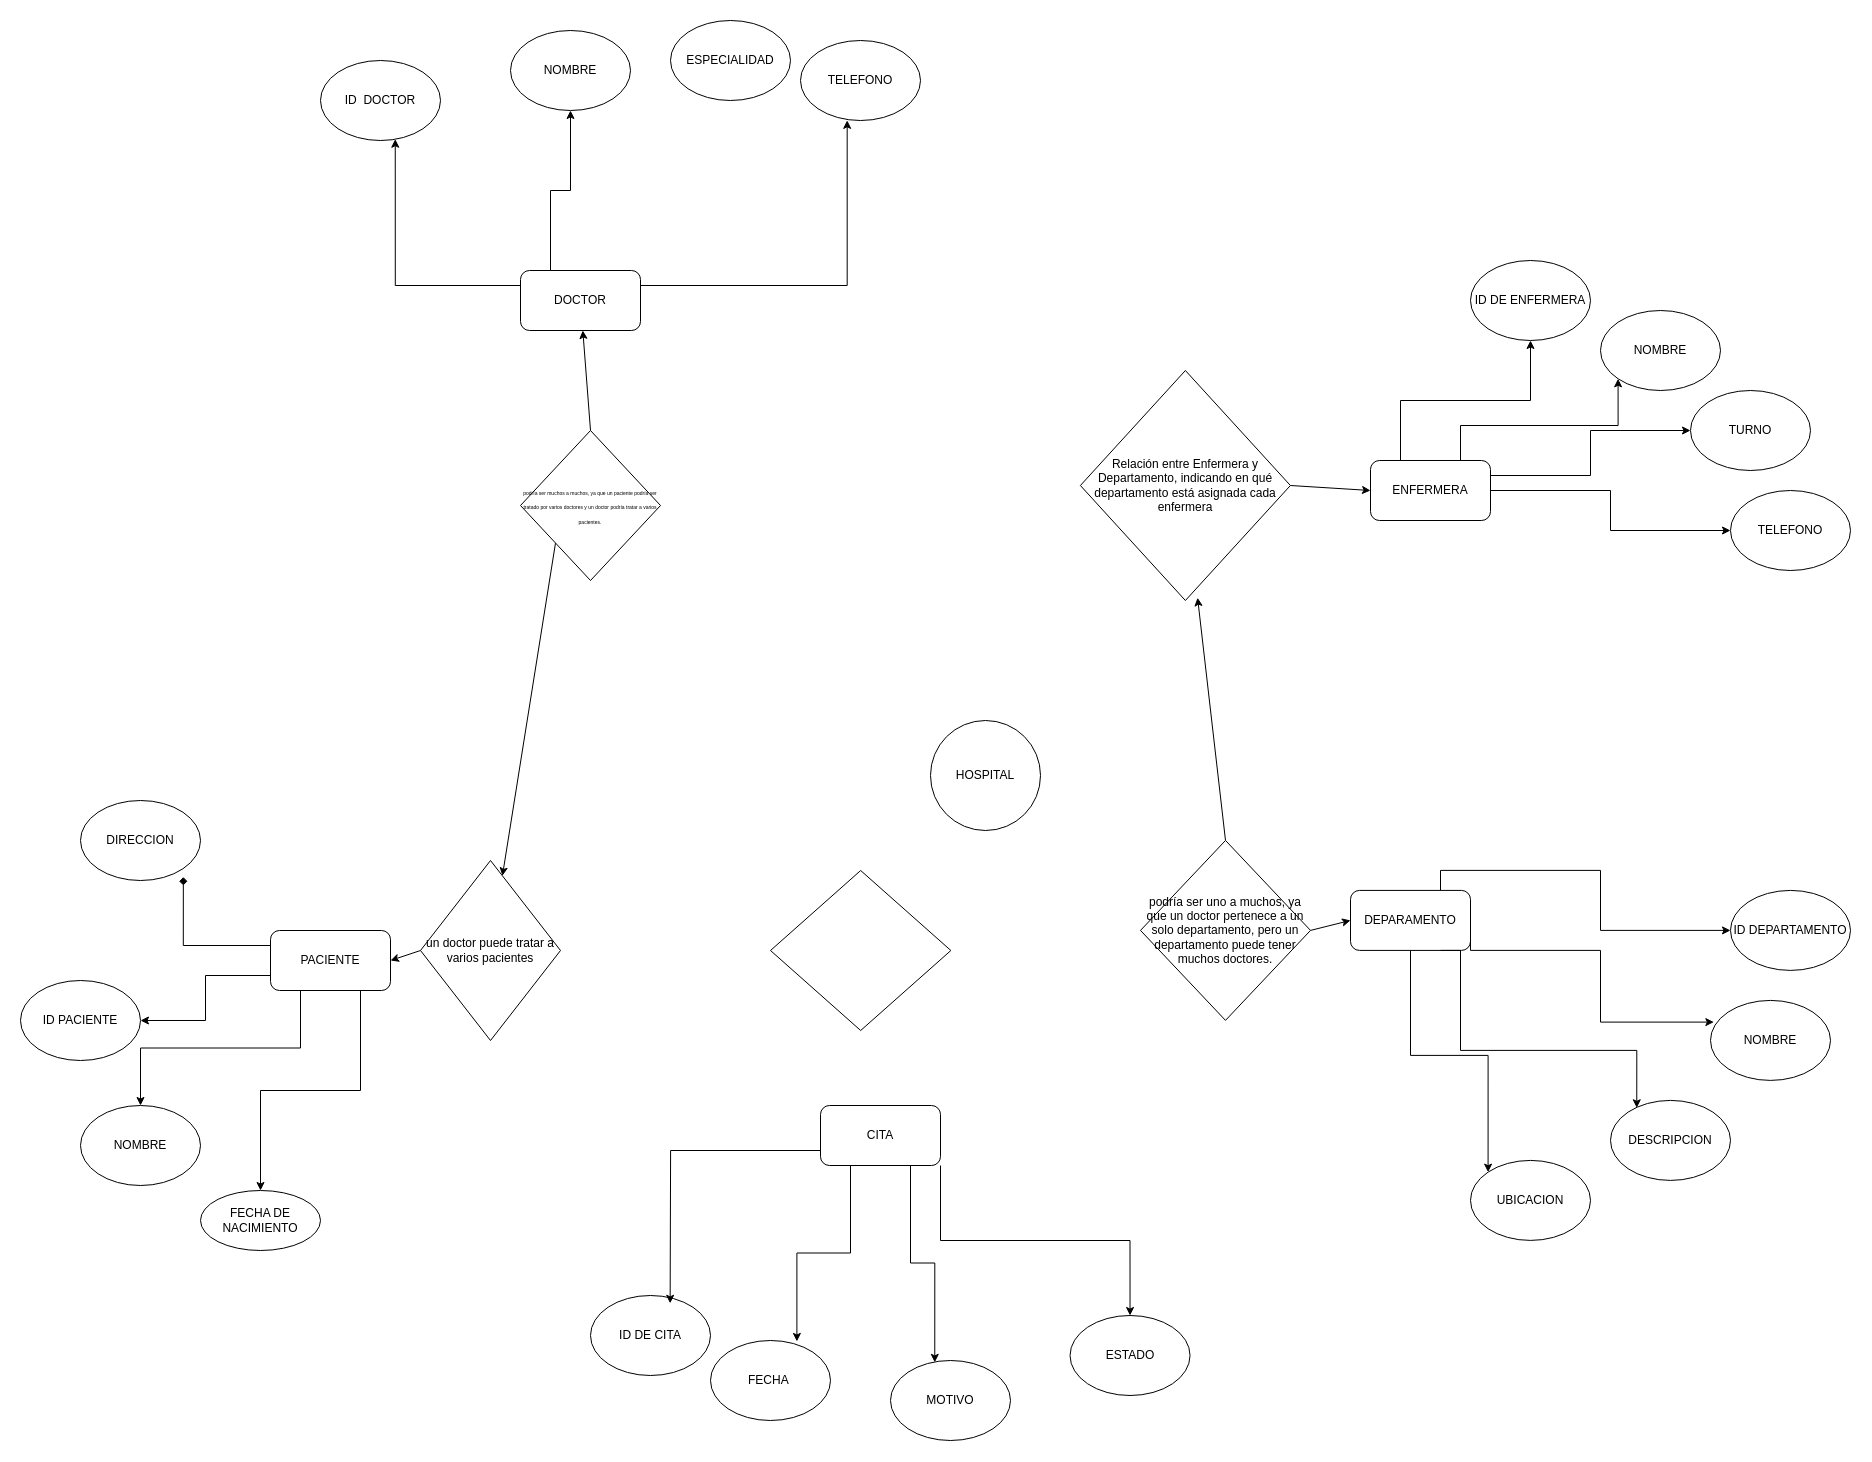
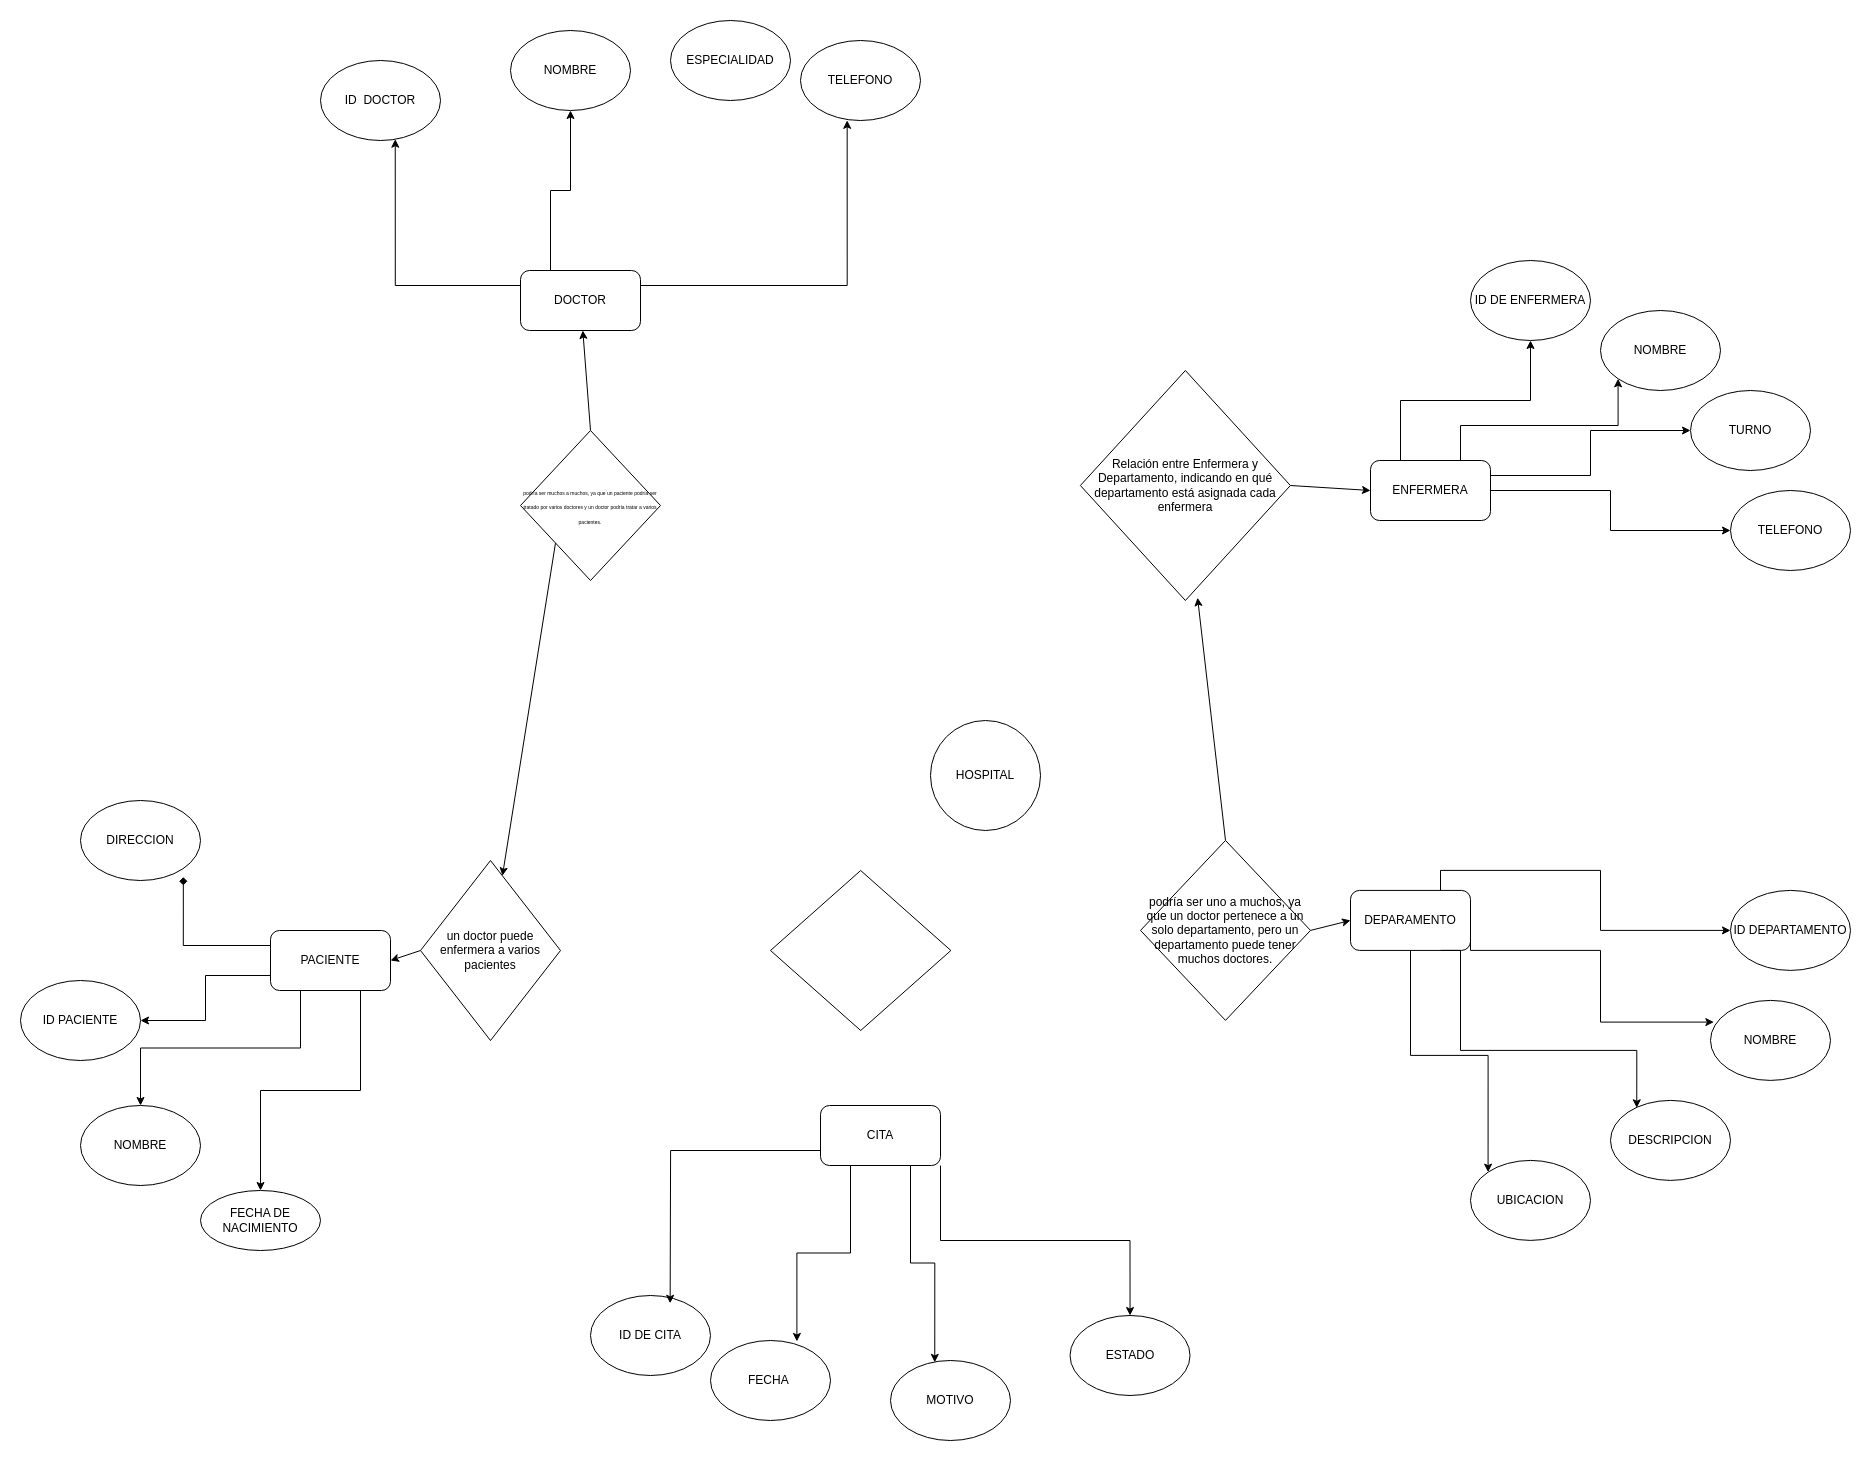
node "un doctor puede tratar a varios pacientes": label "un doctor puede tratar a varios pacientes" -> "un doctor puede enfermera a varios pacientes"
